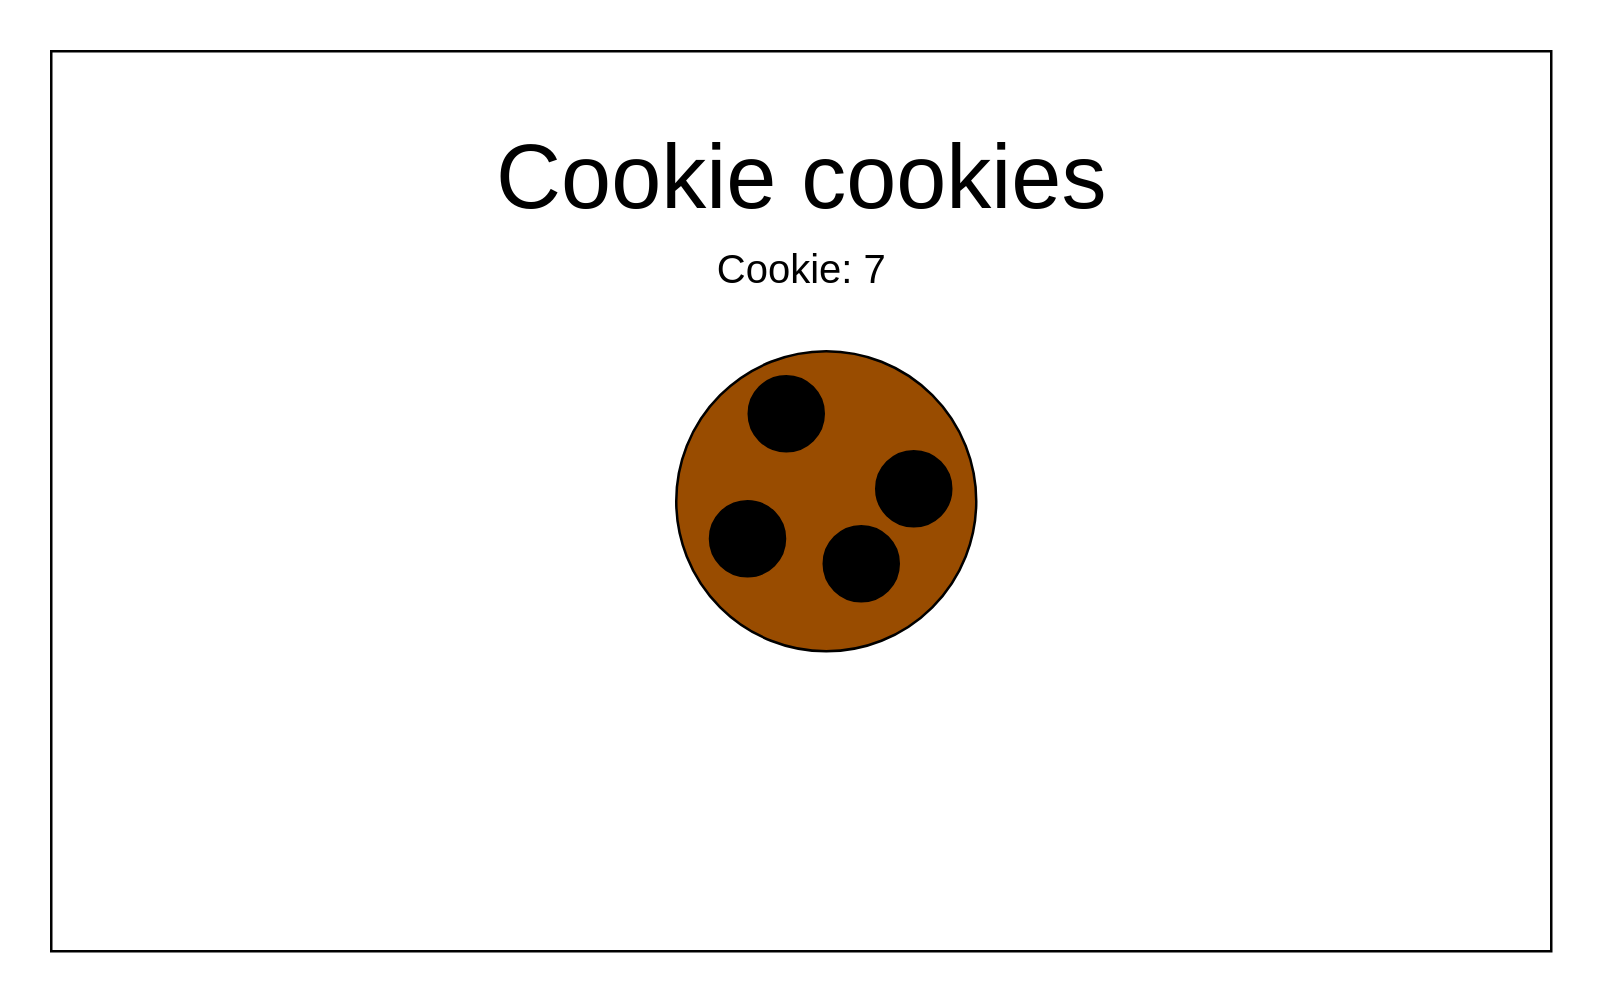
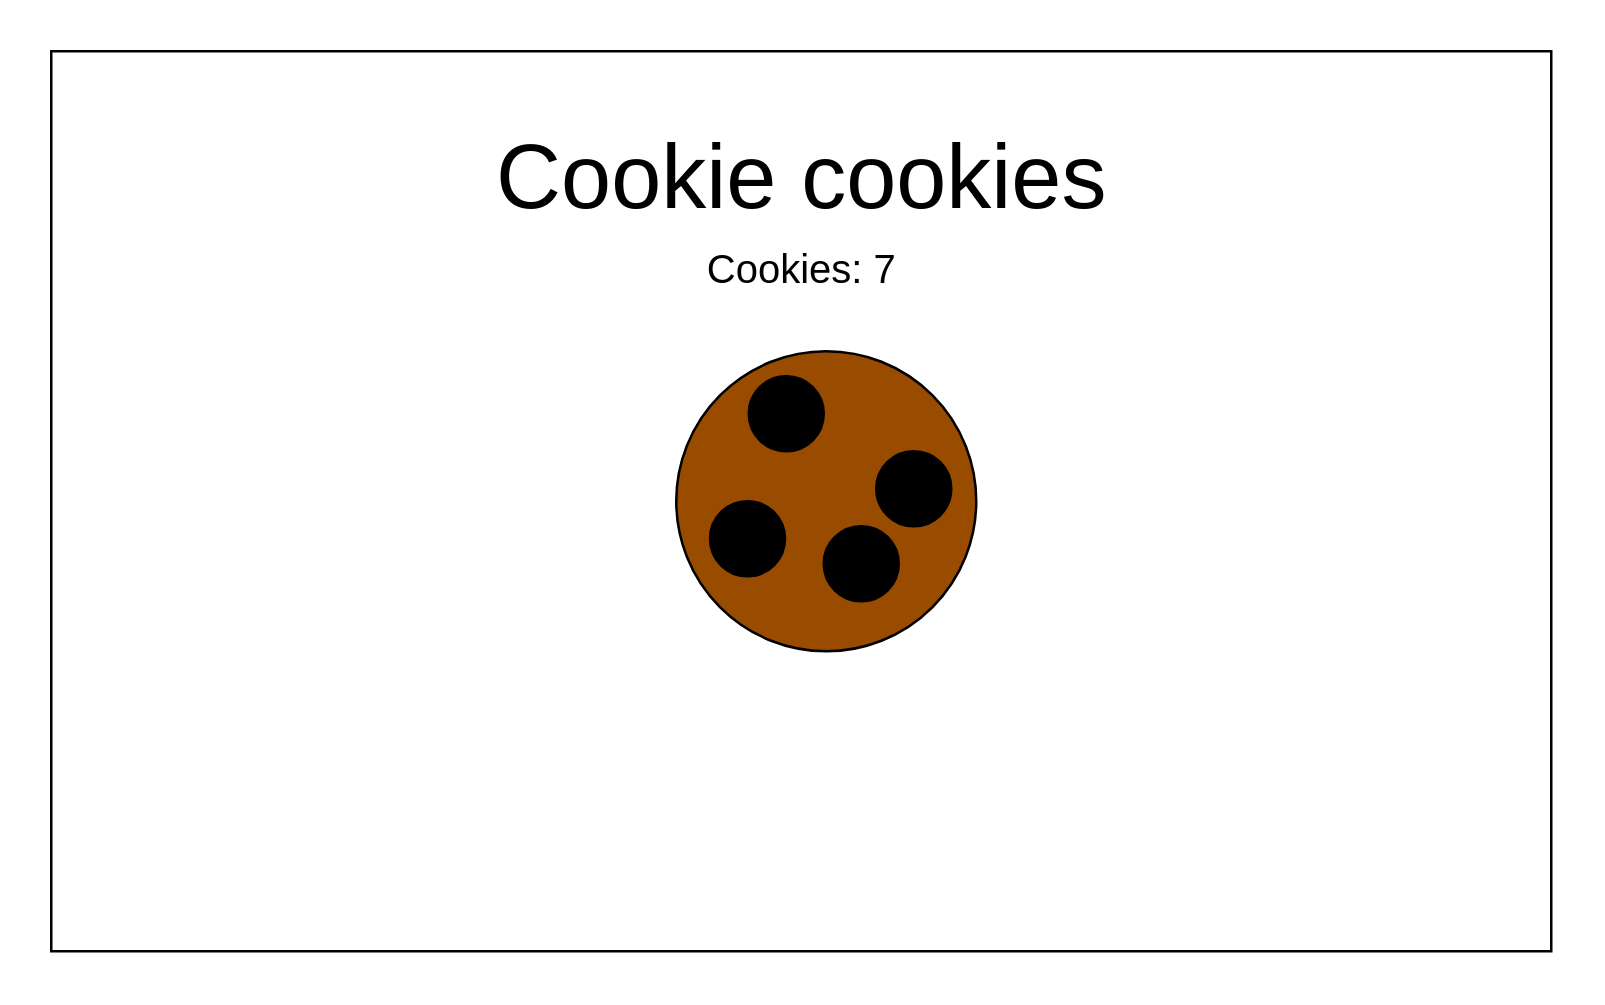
node "Cookie: 7": label "Cookie: 7" -> "Cookies: 7"
